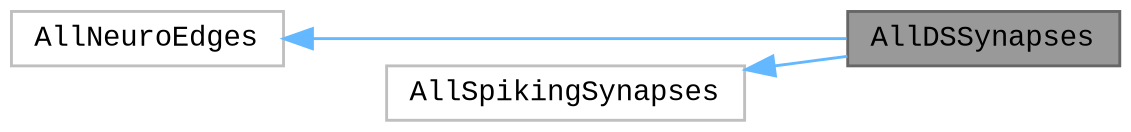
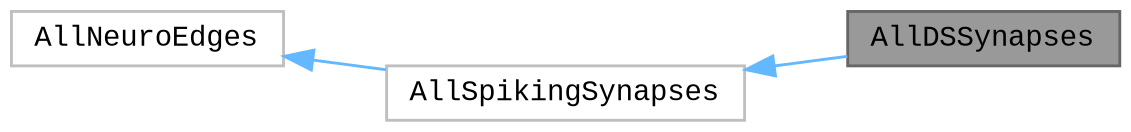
edge "AllDSSynapses" -> "AllNeuroEdges": now "AllSpikingSynapses" -> "AllNeuroEdges"
